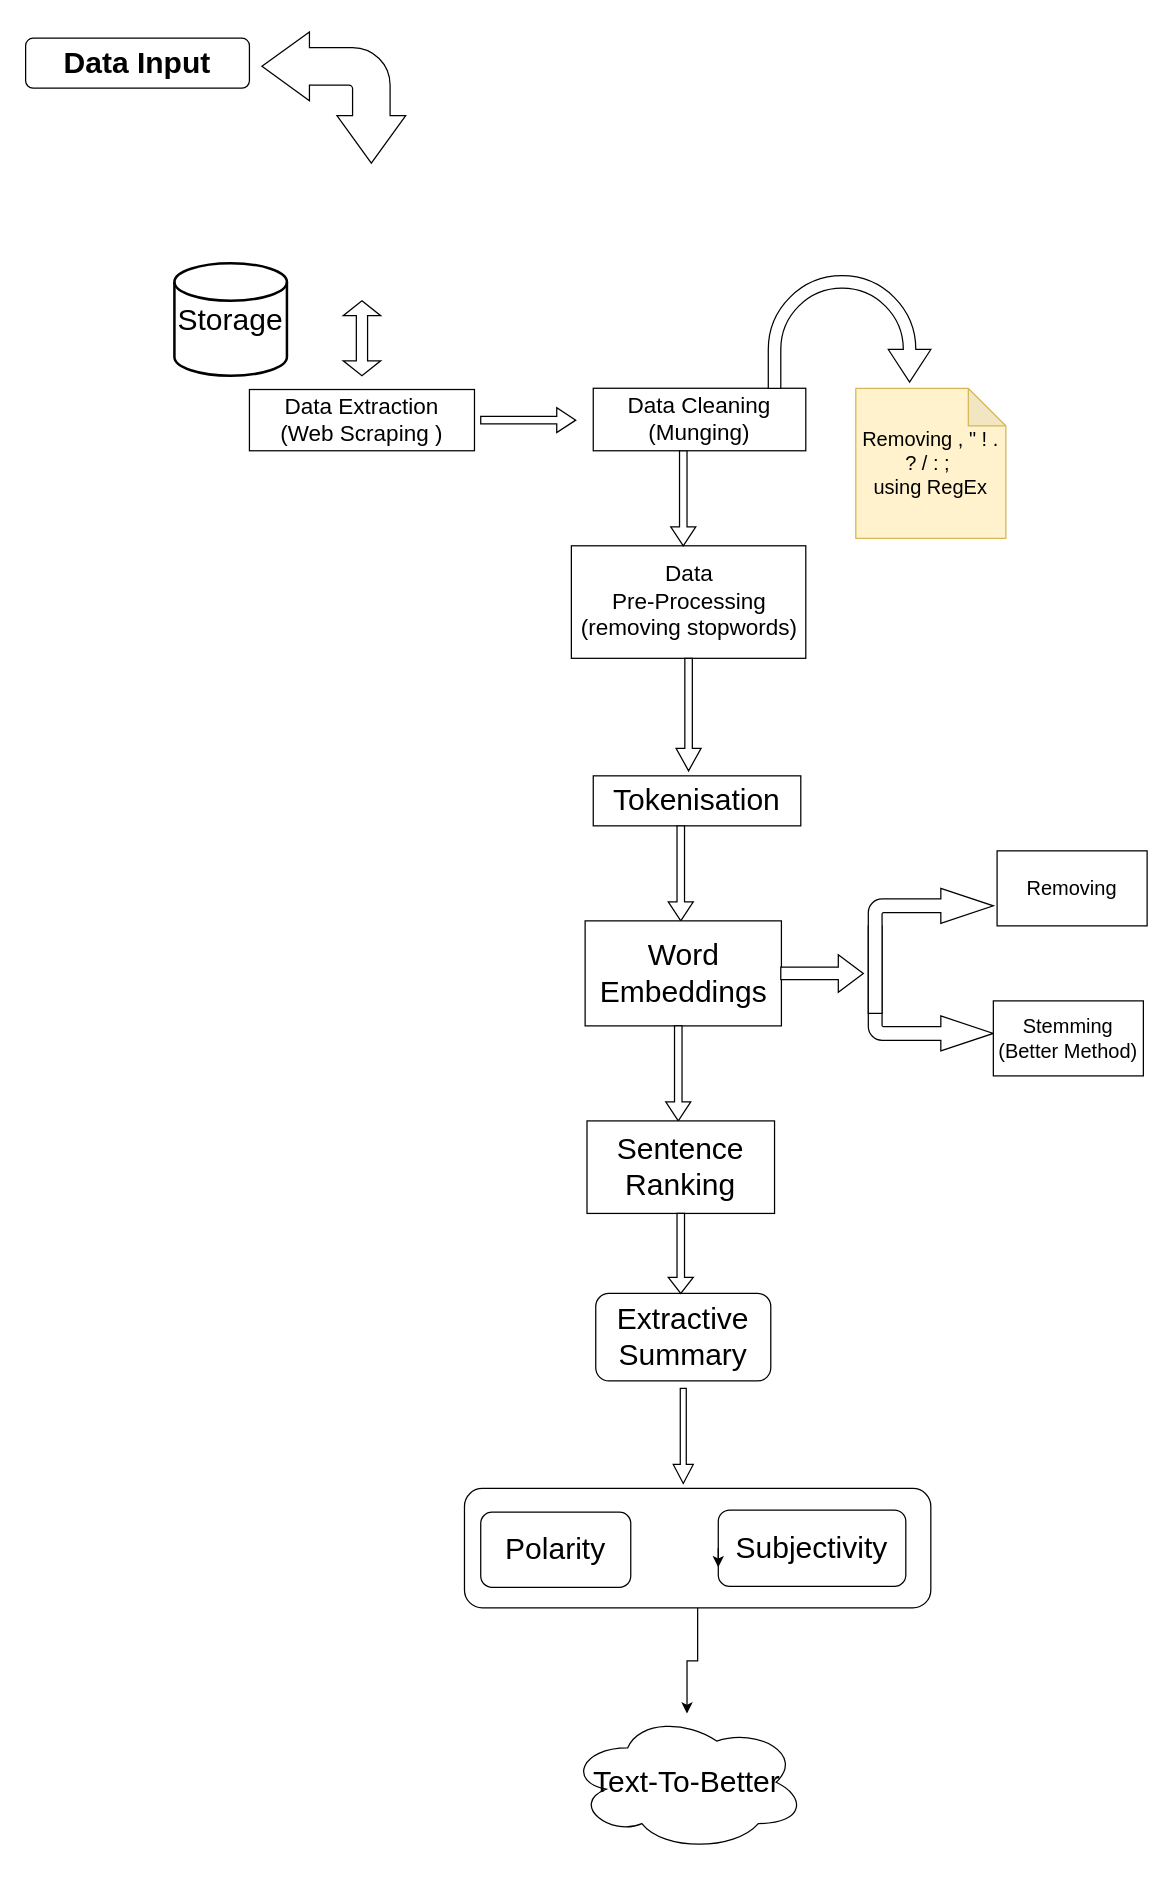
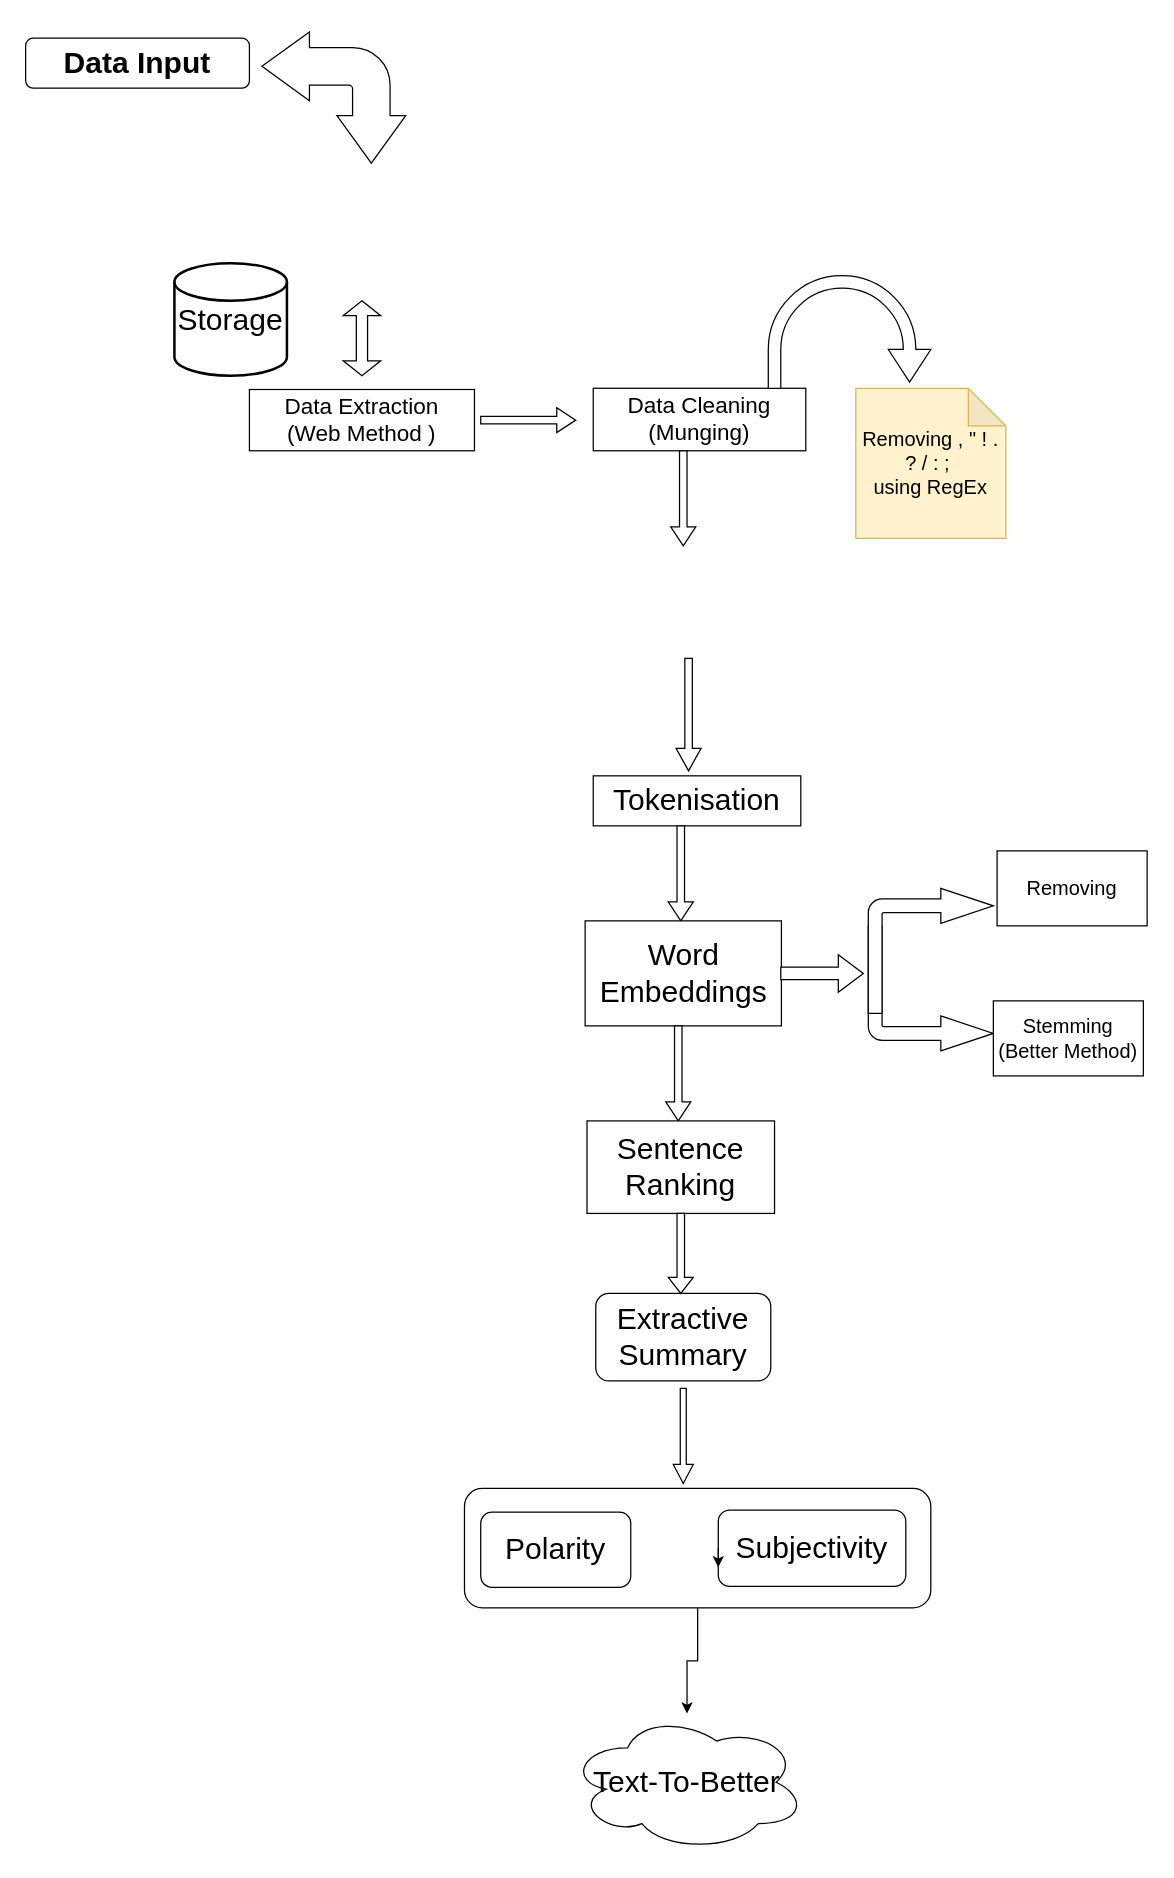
node "Data Extraction (Web Scraping )": label "Data Extraction (Web Scraping )" -> "Data Extraction (Web Method )"
node "Data Pre-Processing (removing stopwords)": removed
